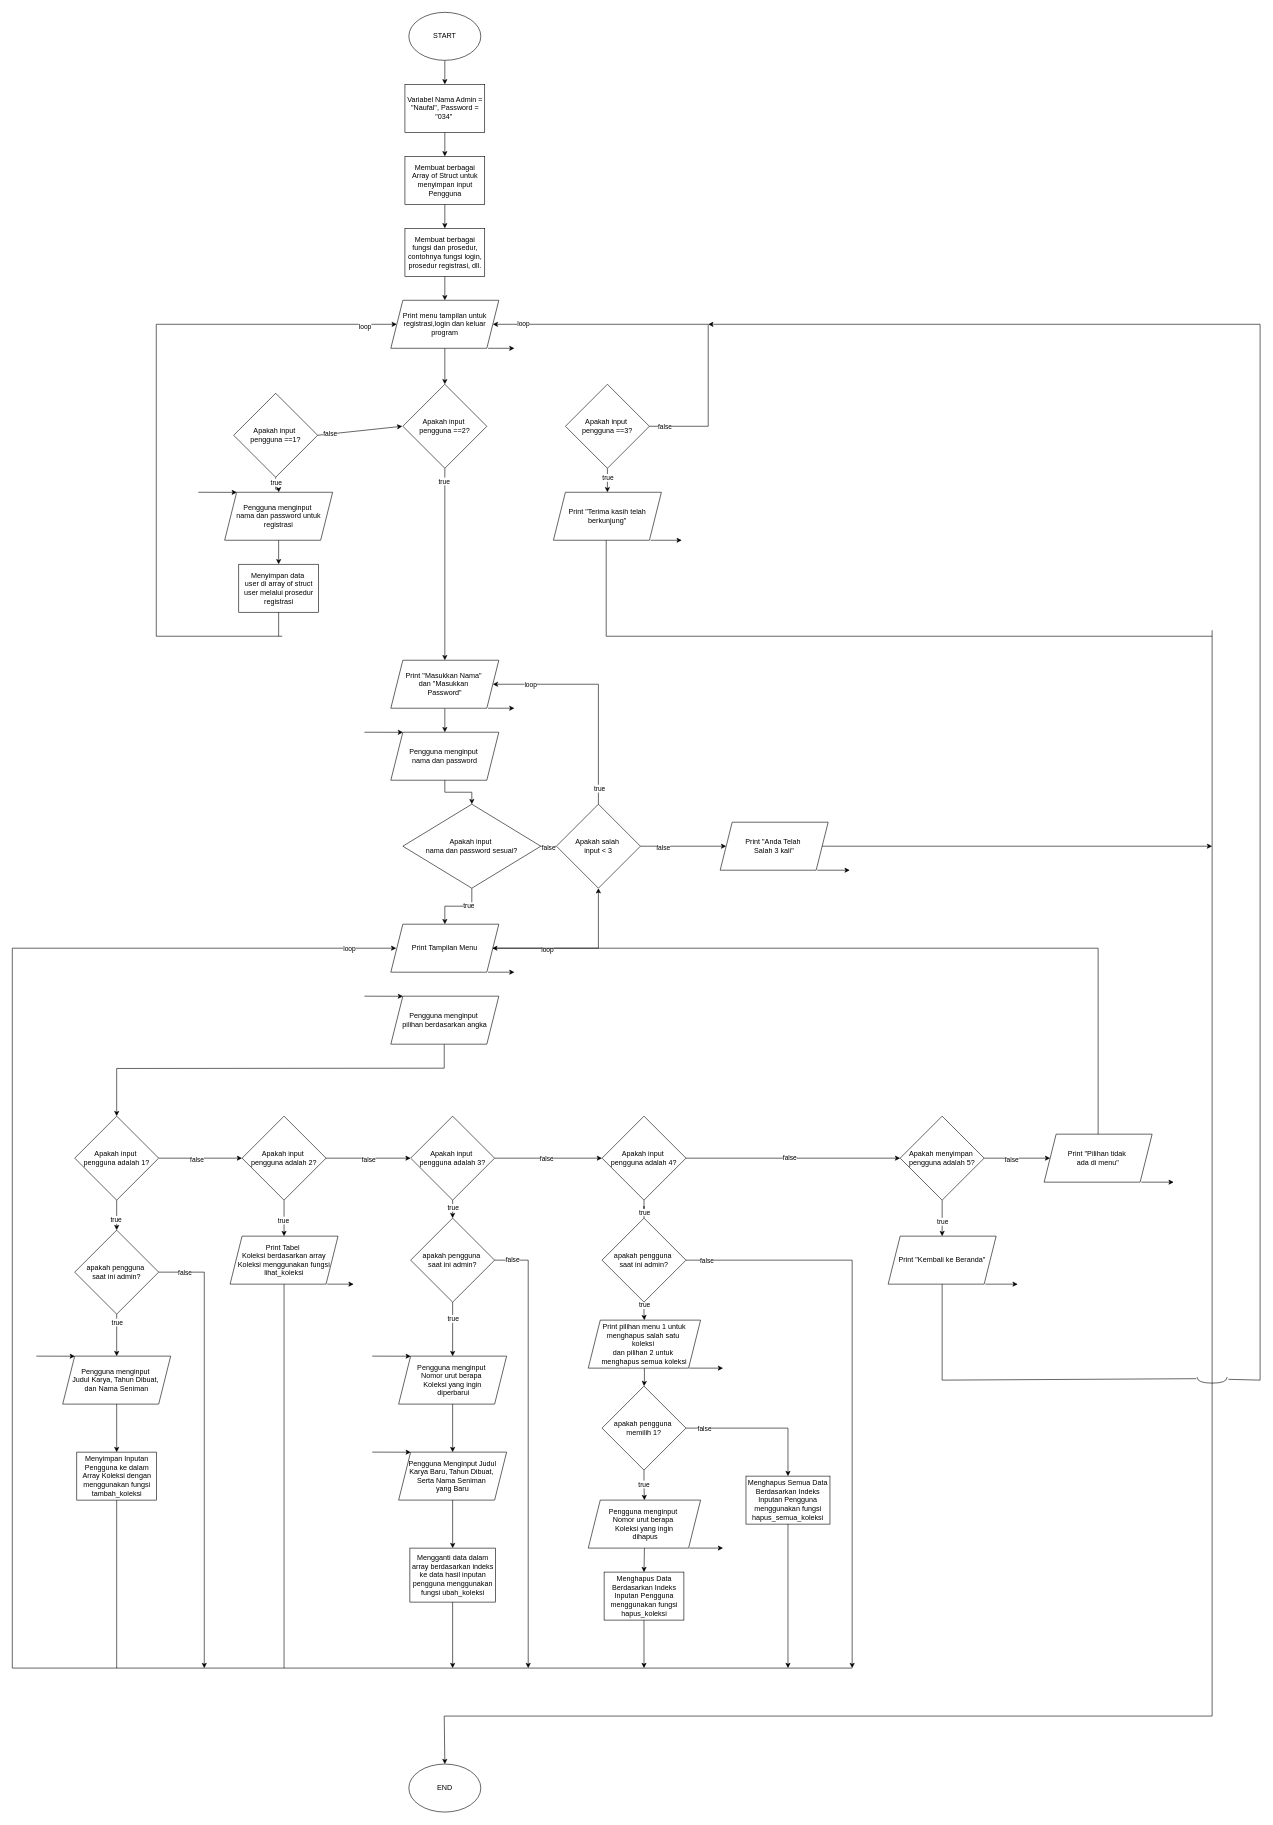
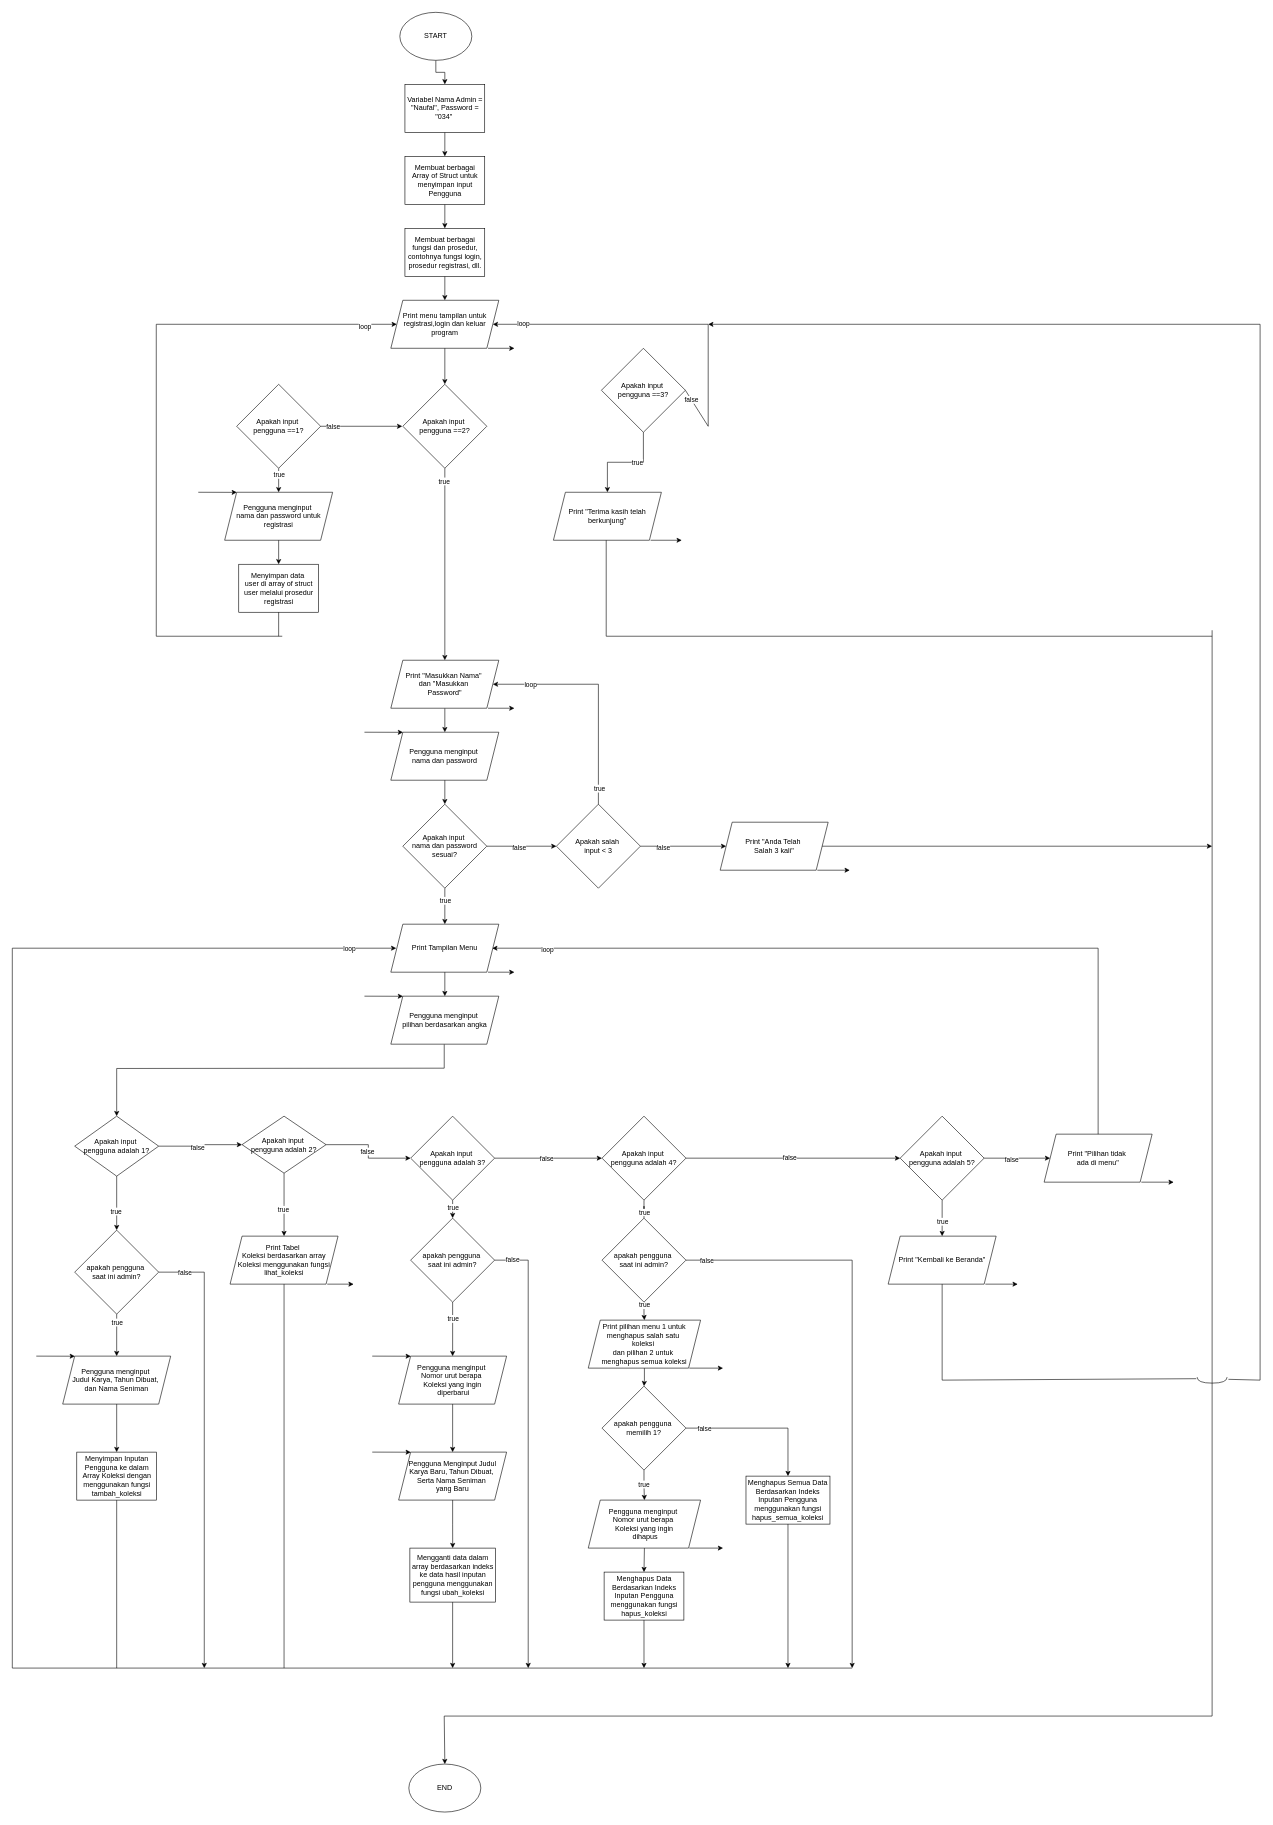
node "START": moved (445, 36) -> (436, 36)
node "Apakah input pengguna ==3?": moved (608, 426) -> (644, 390)
node "Apakah input pengguna ==1?": moved (276, 435) -> (279, 426)
node "Apakah input nama dan password sesuai?": size 138x84 -> 84x84
edge "Print Tampilan Menu" -> "Apakah salah input < 3": now "Print Tampilan Menu" -> "Pengguna menginput pilihan berdasarkan angka"
node "Apakah input pengguna adalah 1?": size 84x84 -> 84x60
node "Apakah input pengguna adalah 2?": size 84x84 -> 84x57
node "Apakah menyimpan pengguna adalah 5?": label "Apakah menyimpan pengguna adalah 5?" -> "Apakah input pengguna adalah 5?"
